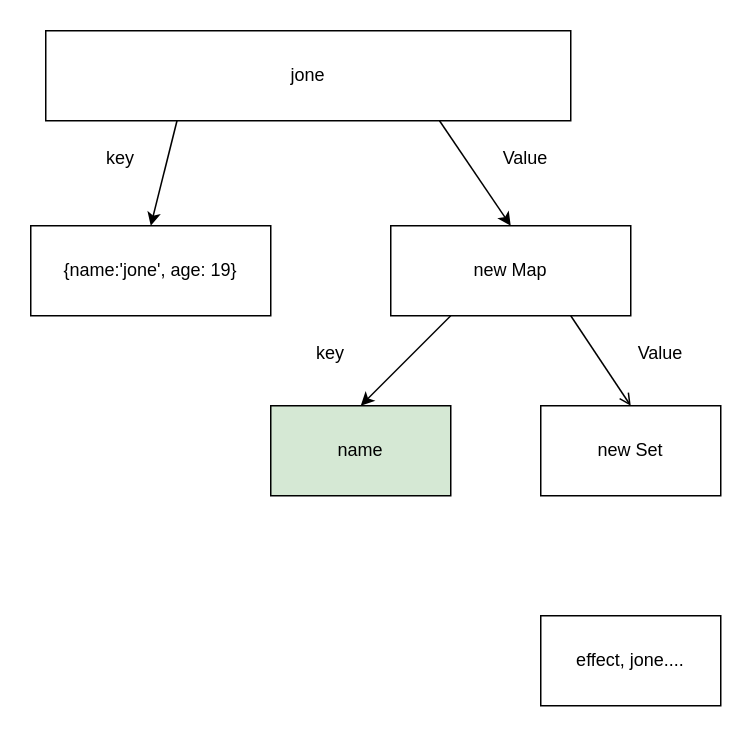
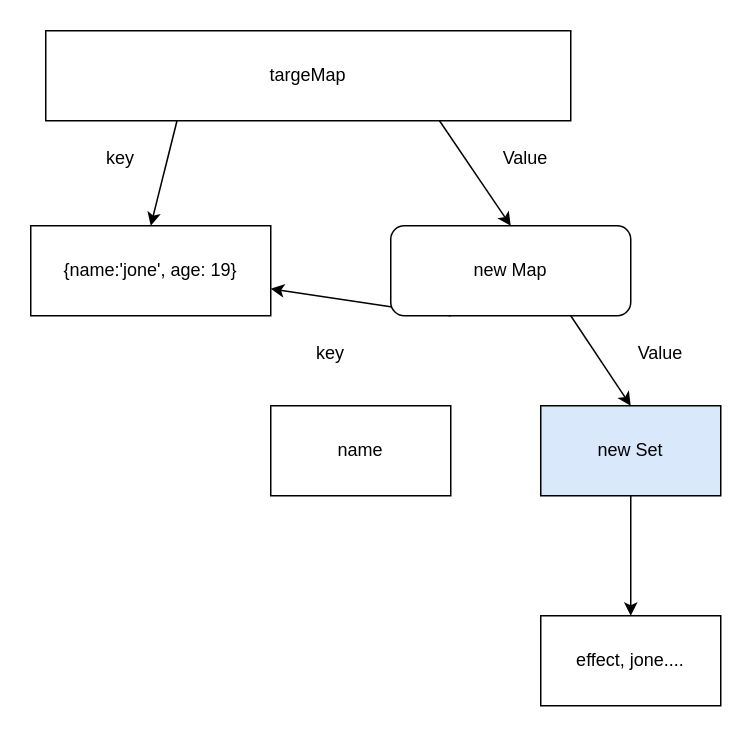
node "jone": label "jone" -> "targeMap"
node "new Map": shape rectangle -> rounded rectangle
edge "new Map" -> "name": now "new Map" -> "{name:'jone', age: 19}"
edge "new Map" -> "new Set": arrowhead open -> classic
node "name": fillcolor #d5e8d4 -> #ffffff
node "new Set": fillcolor #ffffff -> #dae8fc
edge "new Set" -> "effect, jone....": added
